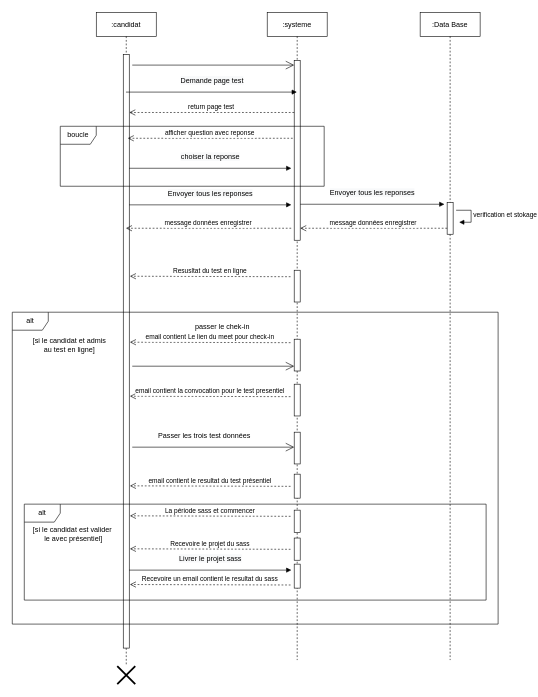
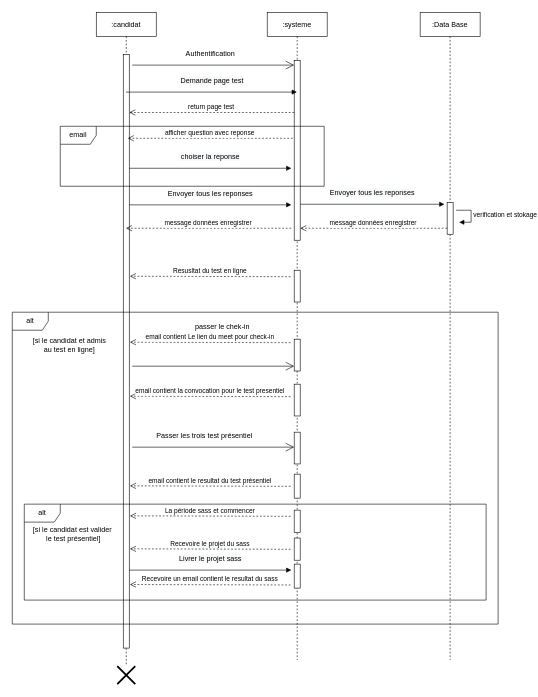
node "Authentification": added
node "boucle": label "boucle" -> "email"
node "Passer les trois test données": label "Passer les trois test données" -> "Passer les trois test présentiel"
node "[si le candidat est valider le avec présentiel]": label "[si le candidat est valider le avec présentiel]" -> "[si le candidat est valider le test présentiel]"
